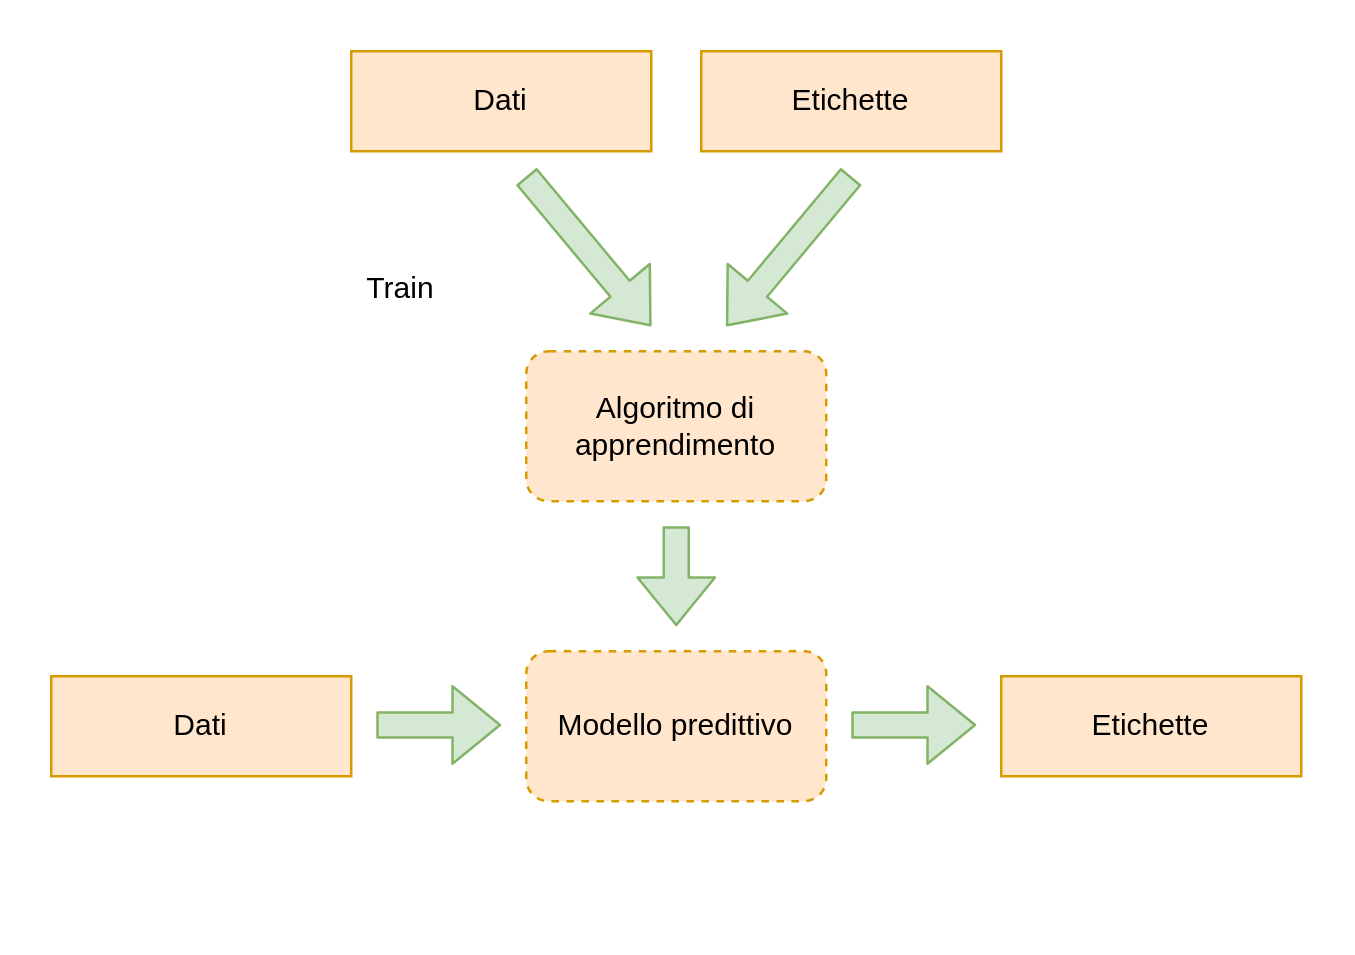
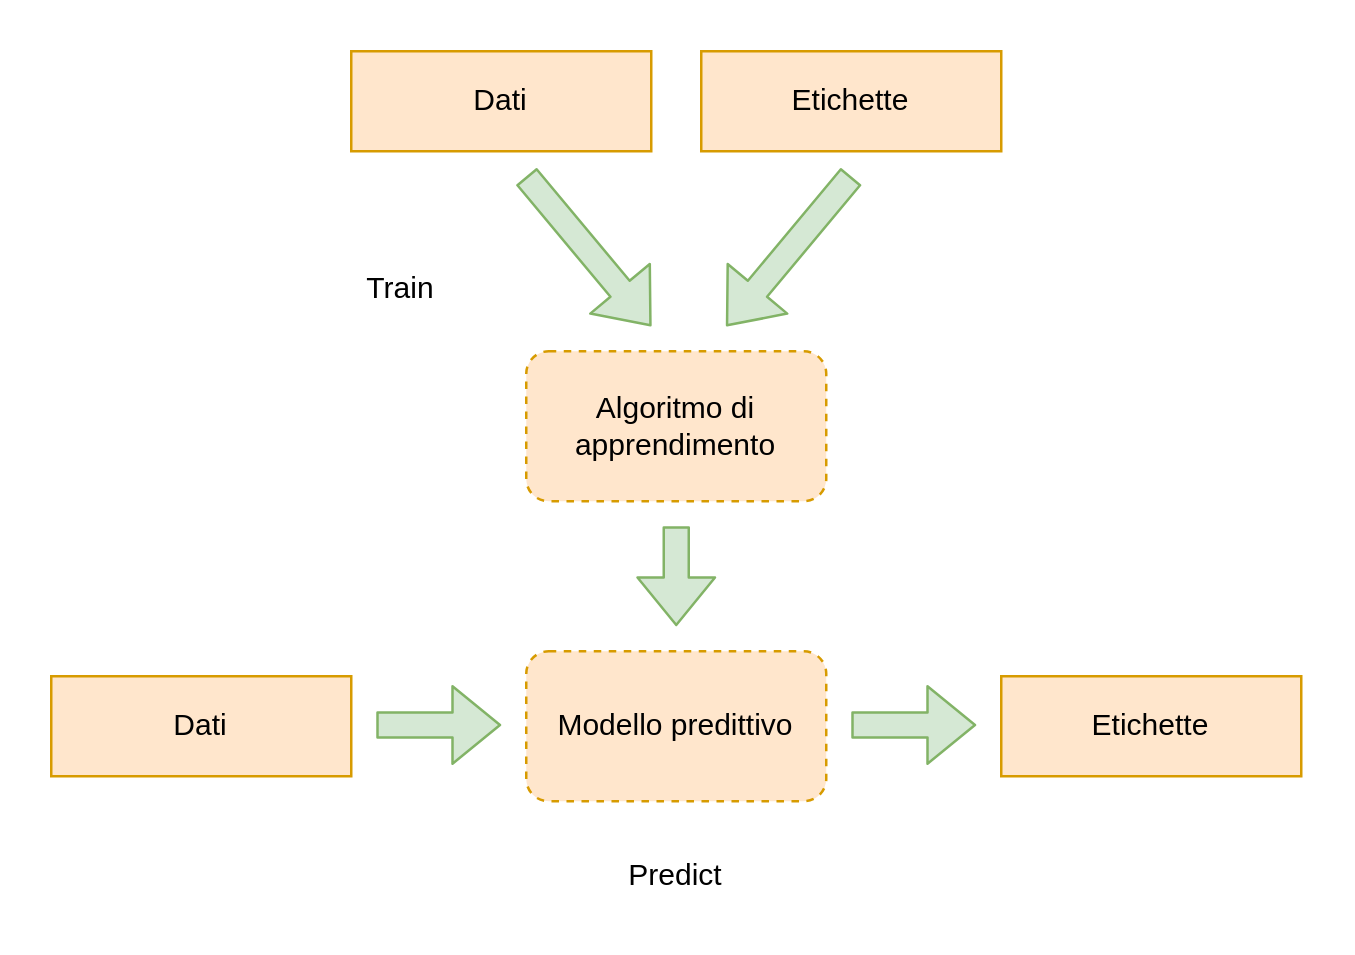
node "Predict": added
